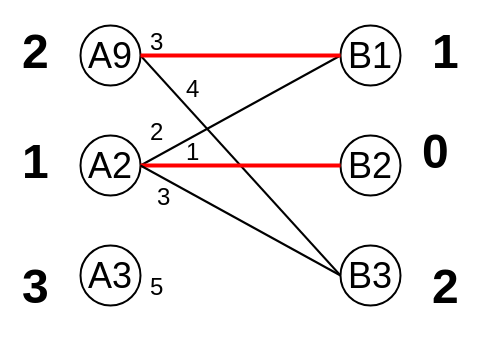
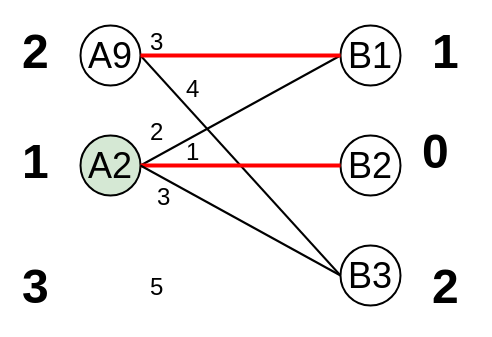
node "A2": fillcolor #ffffff -> #d5e8d4
node "A3": removed
